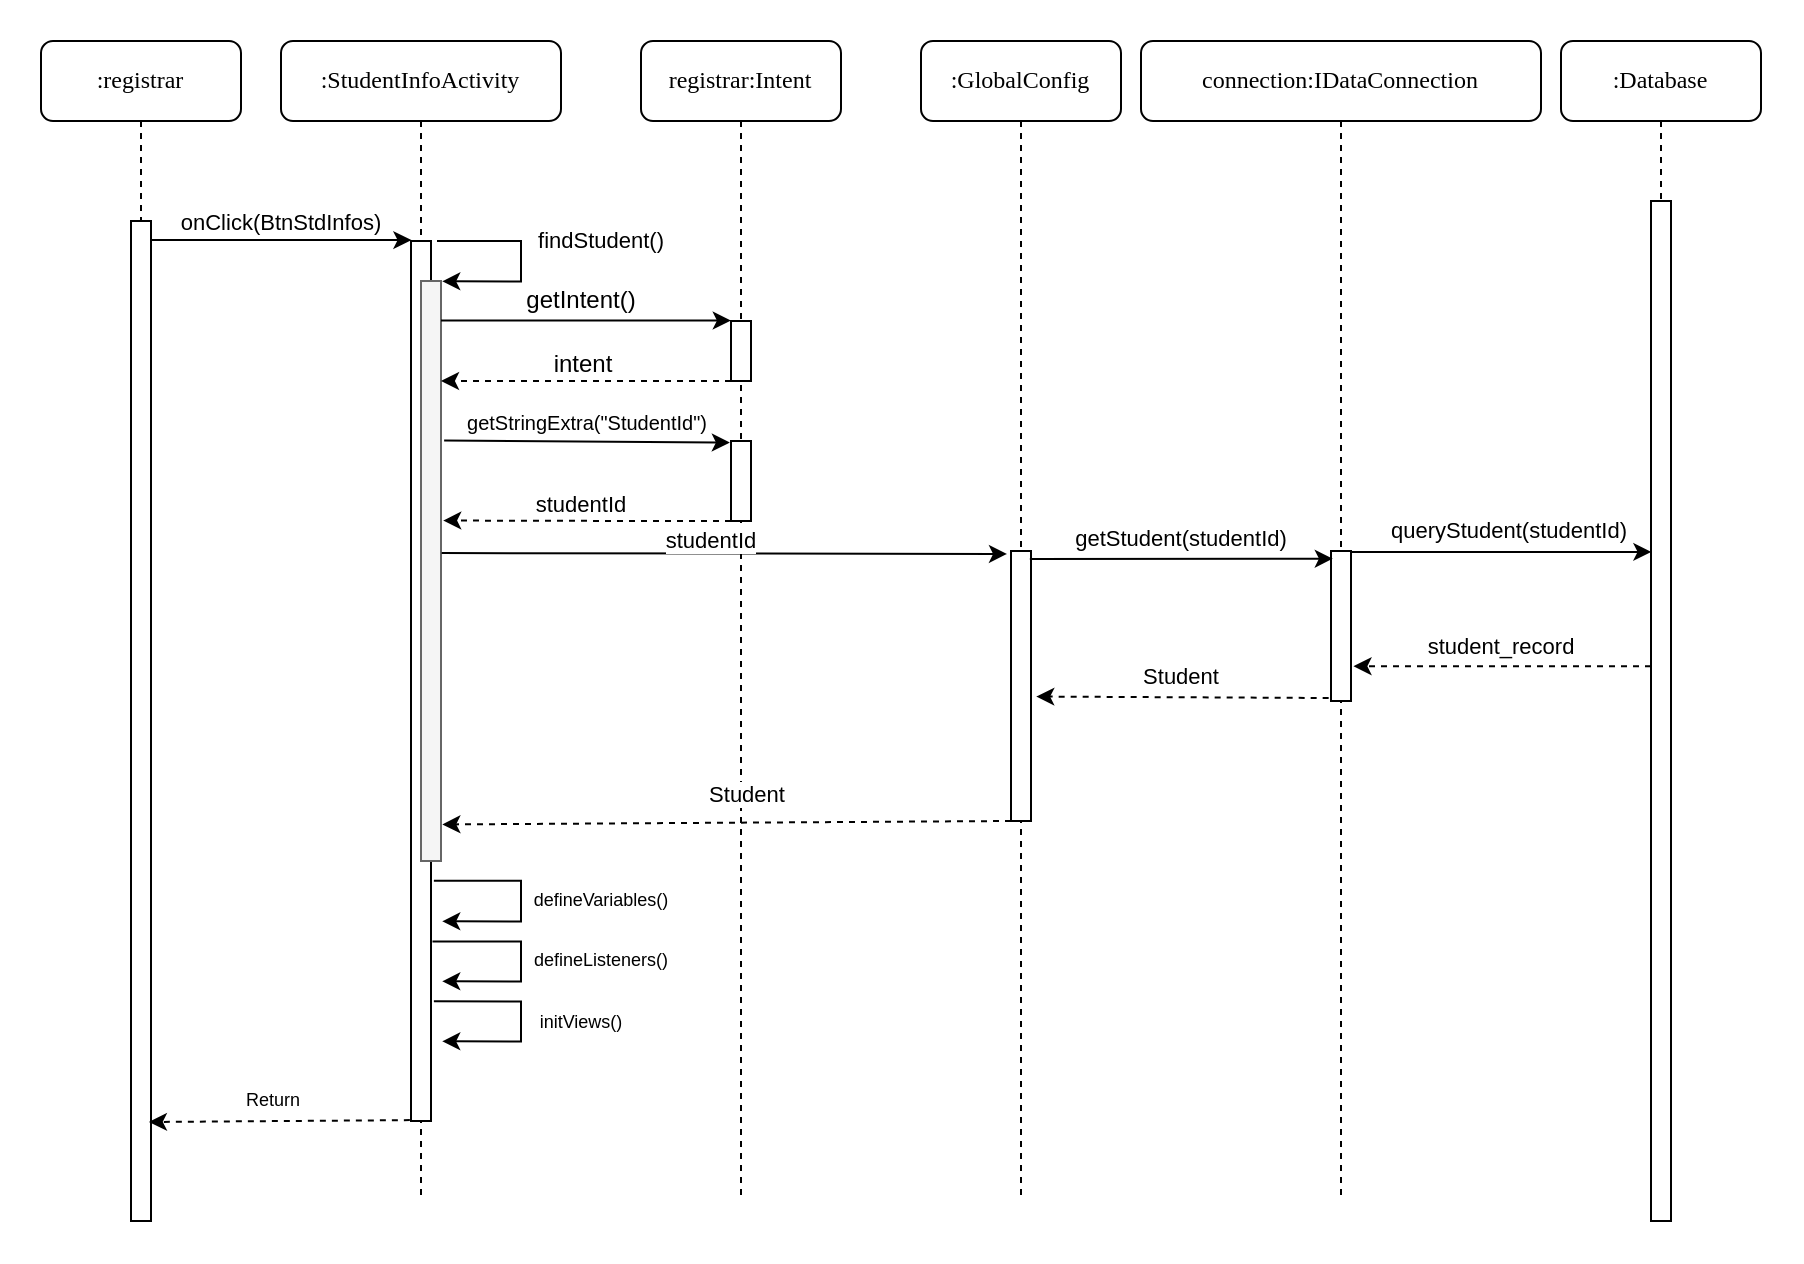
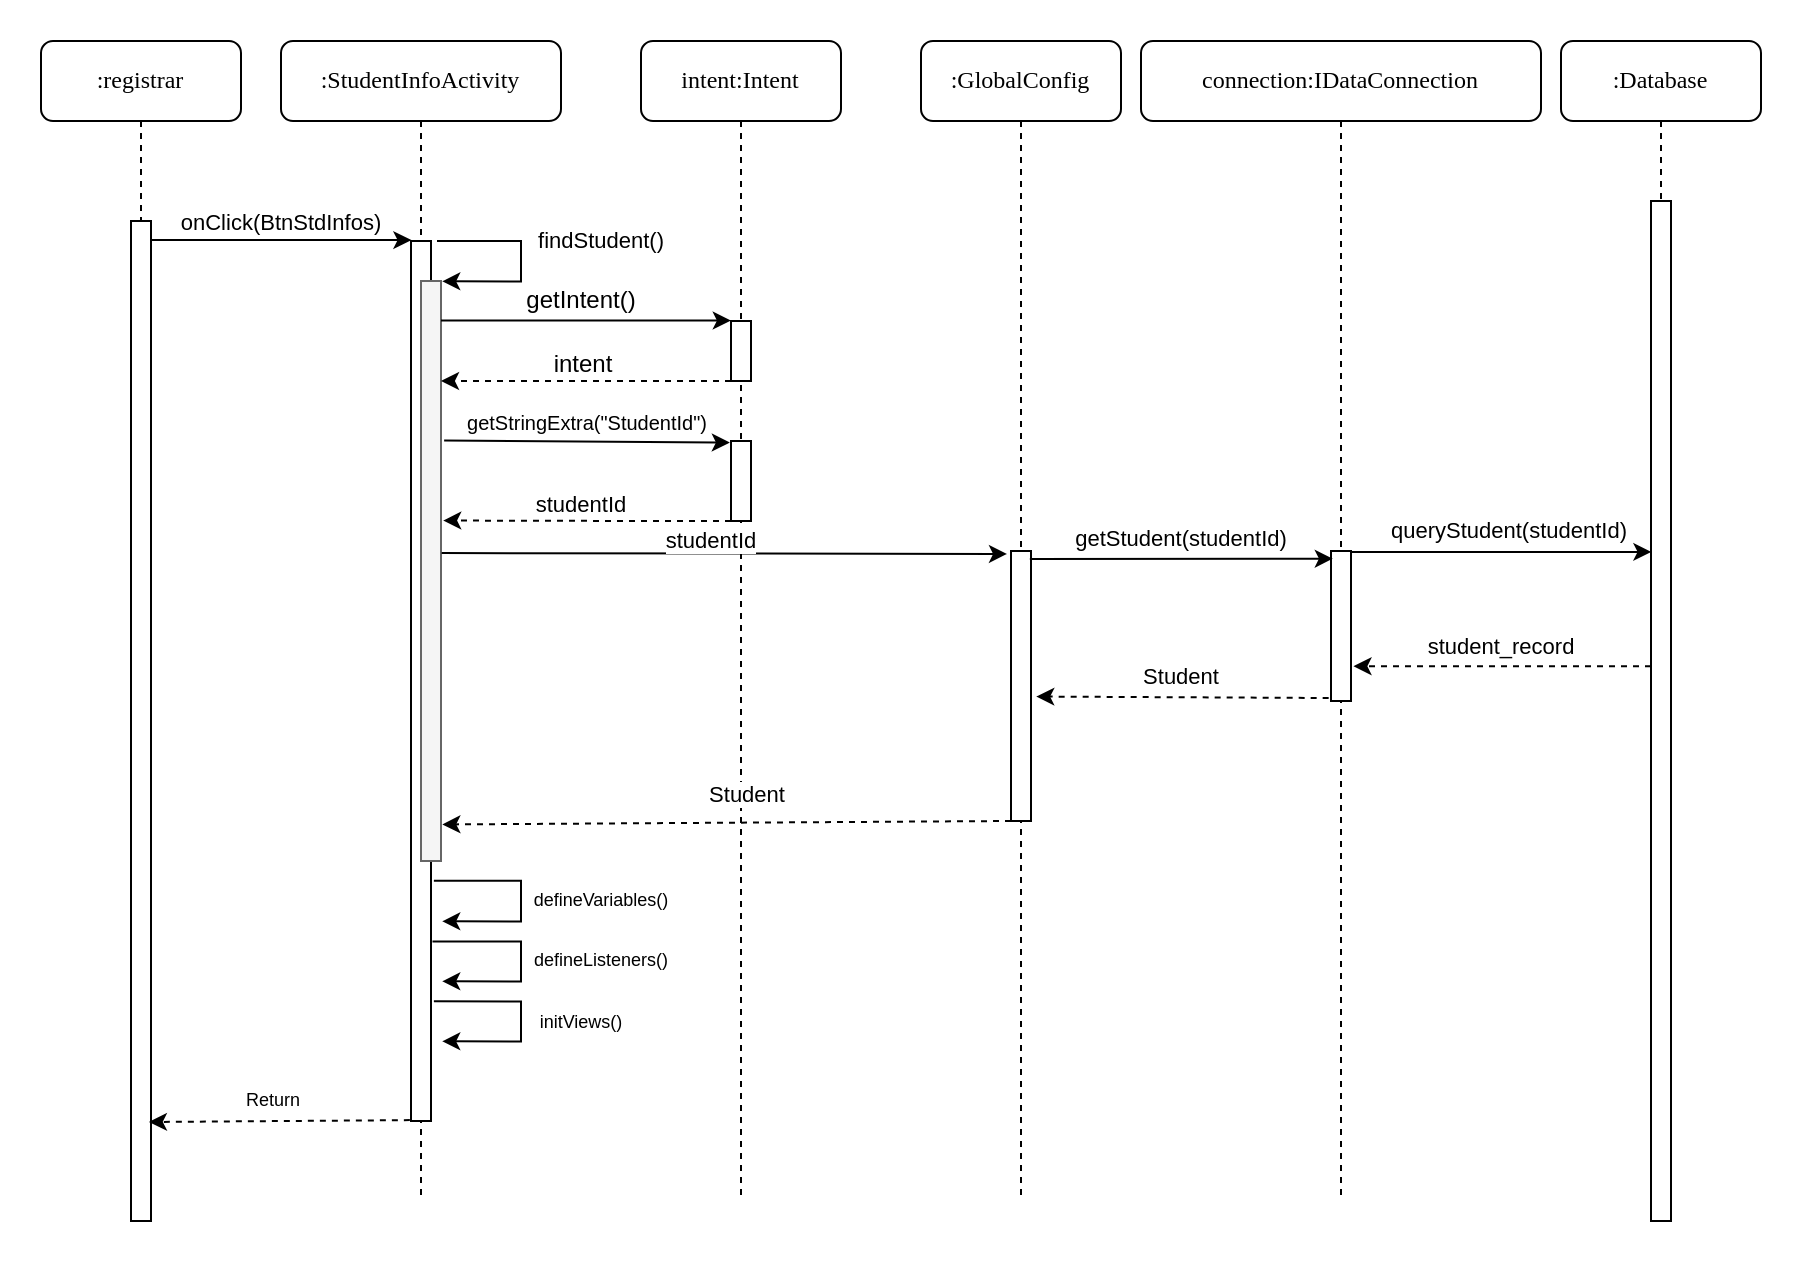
node "registrar:Intent": label "registrar:Intent" -> "intent:Intent"
